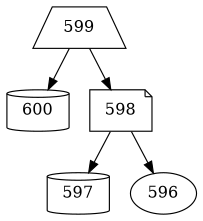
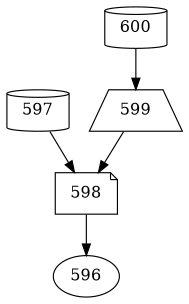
edge "599" -> "600": reversed
edge "598" -> "597": reversed
